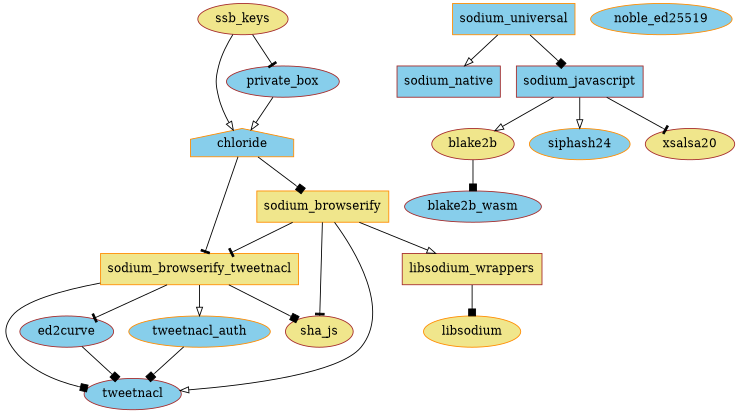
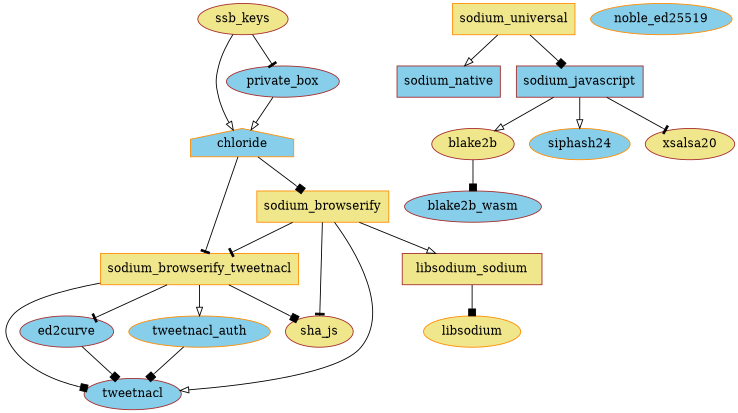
node "sodium_universal": fillcolor skyblue -> khaki
node "libsodium_wrappers": label "libsodium_wrappers" -> "libsodium_sodium"
